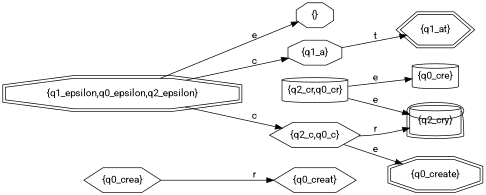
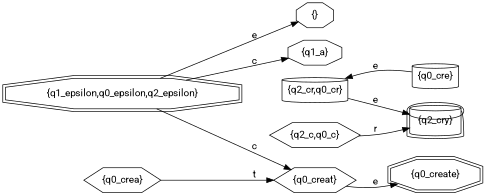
node "{q1_at}": removed
edge "{q2_cr,q0_cr}" -> "{q0_cre}": reversed
edge "{q1_epsilon,q0_epsilon,q2_epsilon}" -> "{q2_c,q0_c}": now "{q1_epsilon,q0_epsilon,q2_epsilon}" -> "{q0_creat}"
edge "{q2_c,q0_c}" -> "{q0_create}": now "{q0_creat}" -> "{q0_create}"
edge "{q0_crea}" -> "{q0_creat}": label "r" -> "t"
